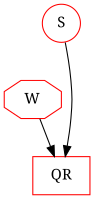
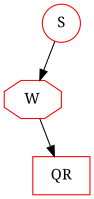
edge "S" -> "QR": now "S" -> "W"
